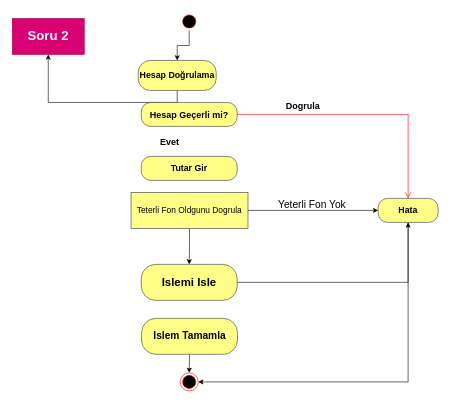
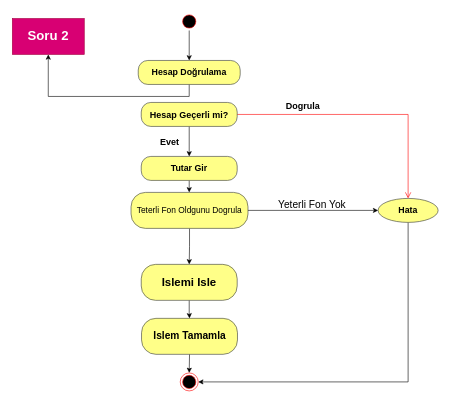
node "Hesap Doğrulama": size 78x30 -> 102x24
edge "Hesap Geçerli mi?" -> "Tutar Gir": added
edge "Tutar Gir" -> "Teterli Fon Oldgunu Dogrula": added
node "Teterli Fon Oldgunu Dogrula": shape rectangle -> rounded rectangle
node "Hata": shape rounded rectangle -> ellipse
edge "Islemi Isle" -> "Hata": now "Islemi Isle" -> "Islem Tamamla"
